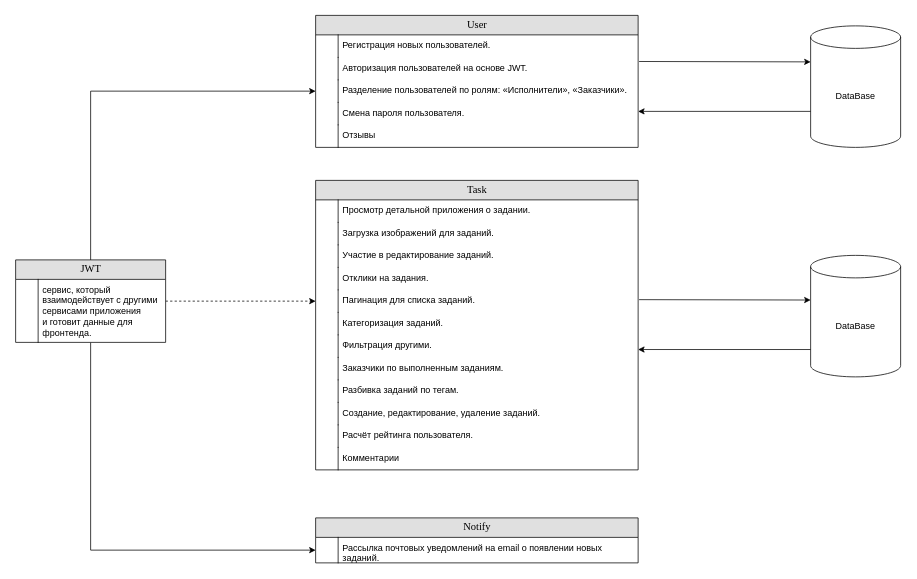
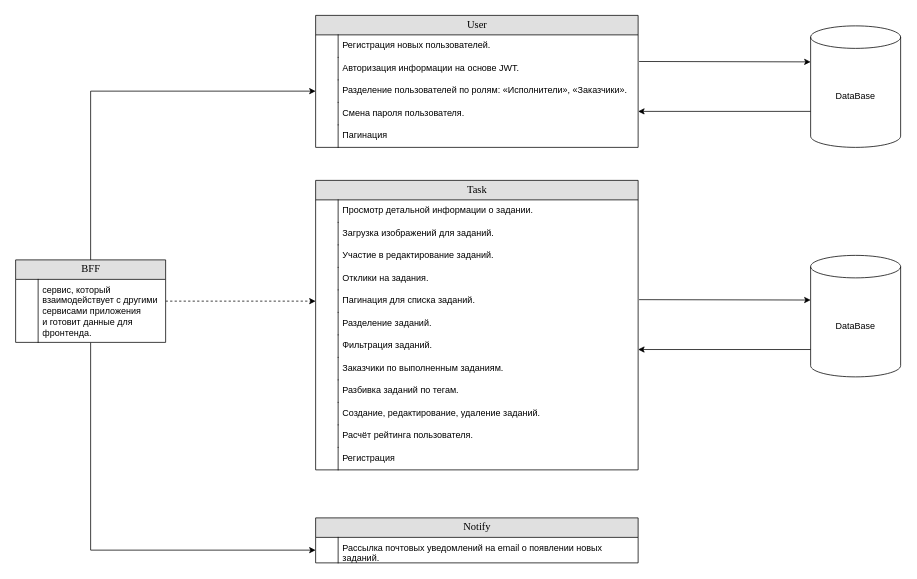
node "Авторизация пользователей на основе JWT.": label "Авторизация пользователей на основе JWT." -> "Авторизация информации на основе JWT."
node "Отзывы": label "Отзывы" -> "Пагинация"
node "Просмотр детальной приложения о задании.": label "Просмотр детальной приложения о задании." -> "Просмотр детальной информации о задании."
node "JWT": label "JWT" -> "BFF"
node "Категоризация заданий.": label "Категоризация заданий." -> "Разделение заданий."
node "Фильтрация другими.": label "Фильтрация другими." -> "Фильтрация заданий."
node "Комментарии": label "Комментарии" -> "Регистрация"
